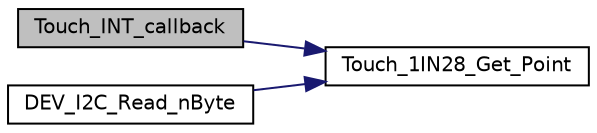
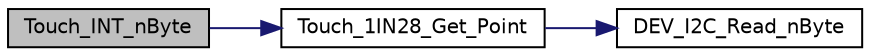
node "Touch_INT_callback": label "Touch_INT_callback" -> "Touch_INT_nByte"
edge "DEV_I2C_Read_nByte" -> "Touch_1IN28_Get_Point": reversed
